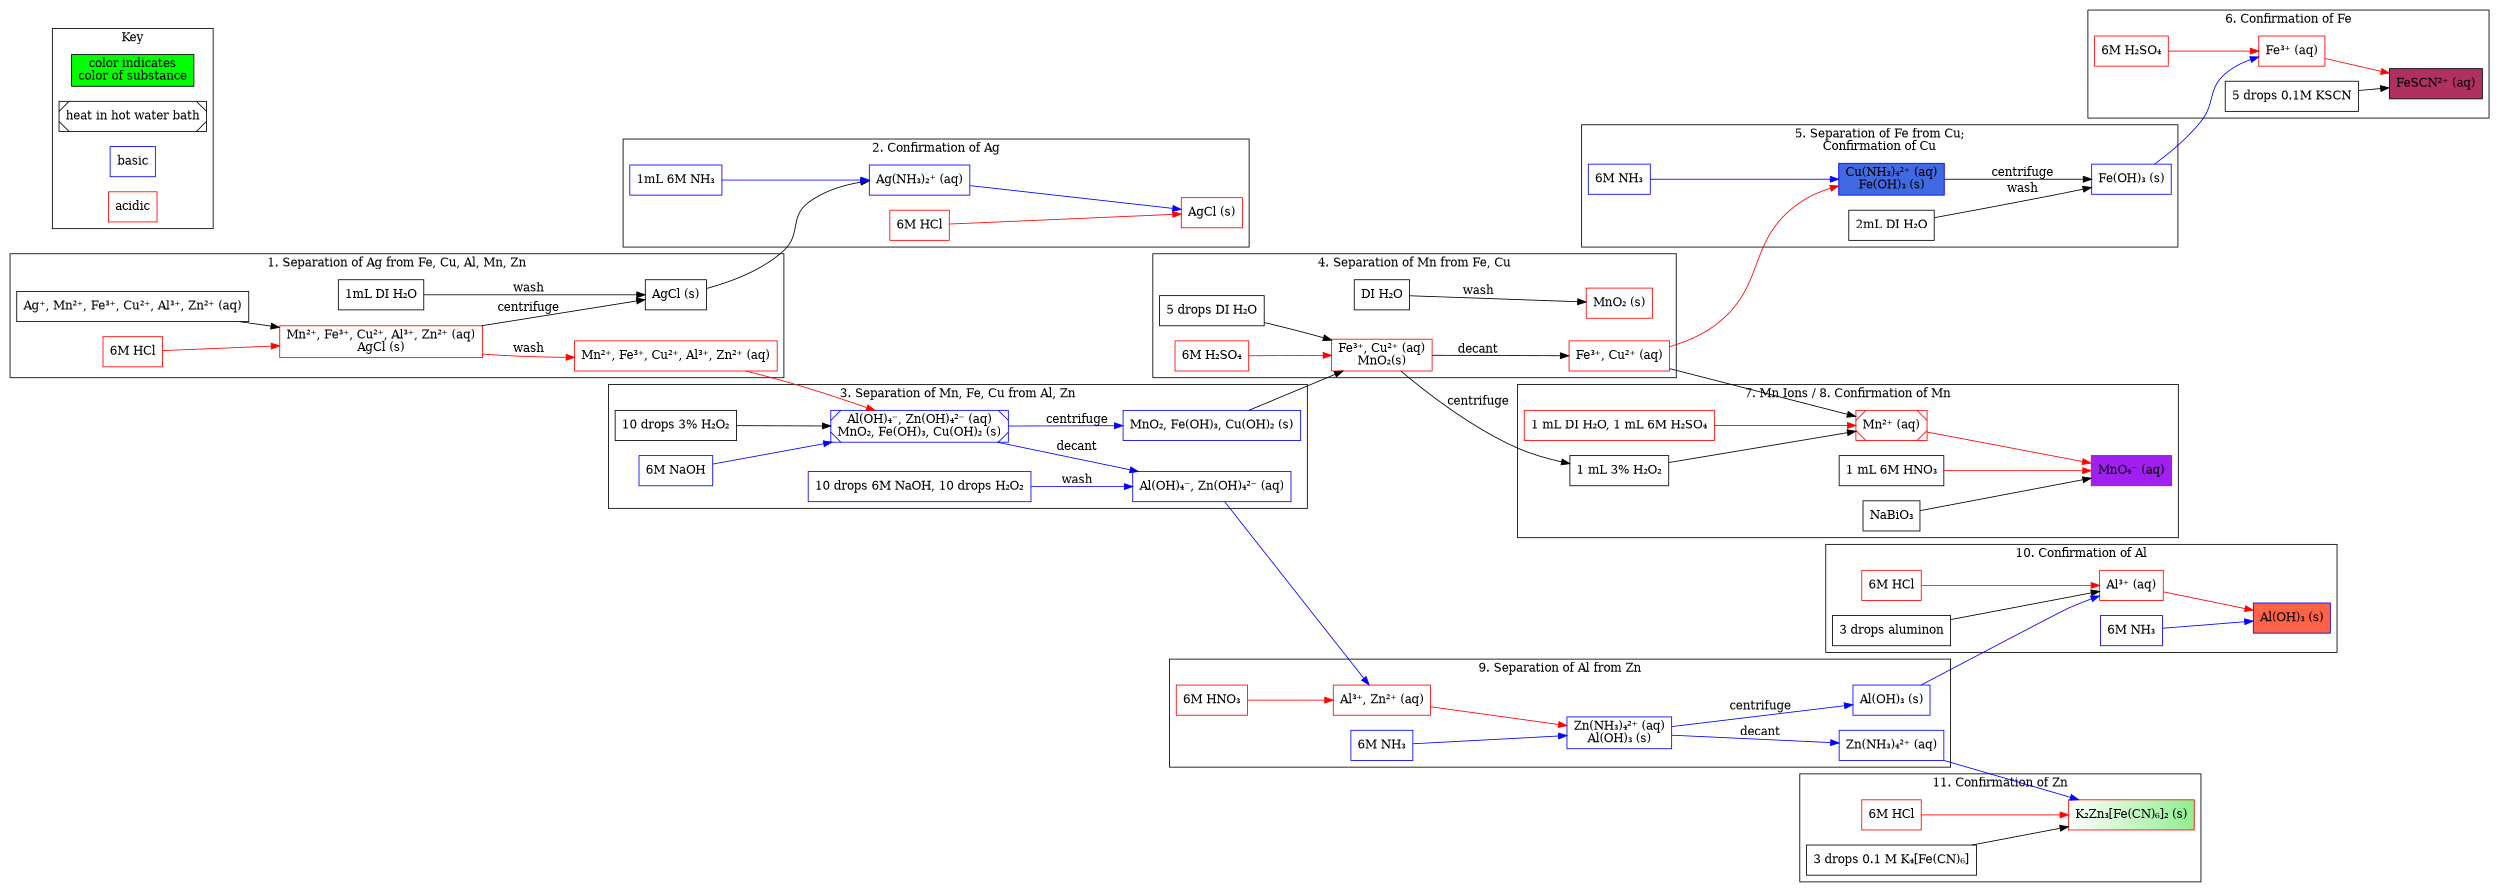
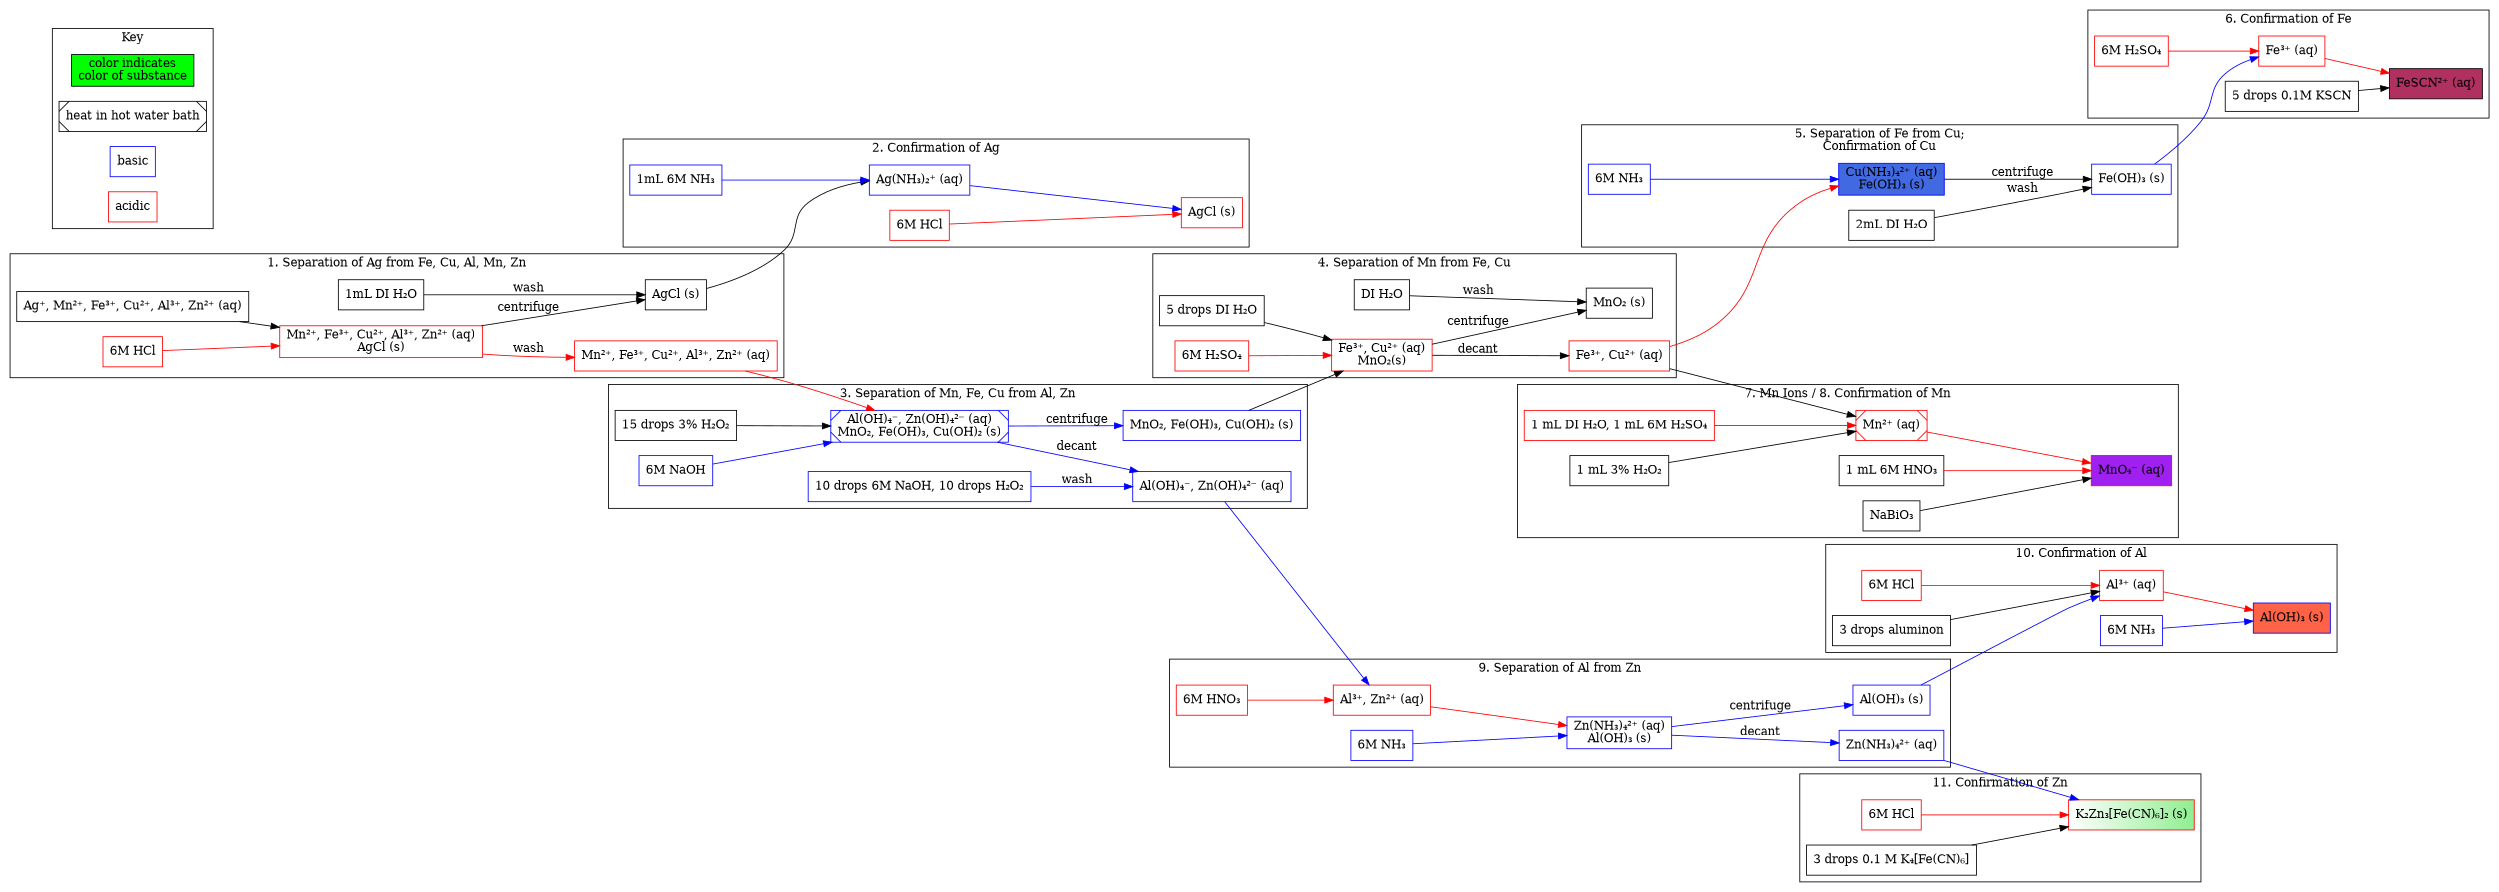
node "MnO₂ (s)": color red -> black
node "10 drops 3% H₂O₂": label "10 drops 3% H₂O₂" -> "15 drops 3% H₂O₂"
edge "Fe³⁺, Cu²⁺ (aq) MnO₂(s)" -> "1 mL 3% H₂O₂": now "Fe³⁺, Cu²⁺ (aq) MnO₂(s)" -> "MnO₂ (s)"
